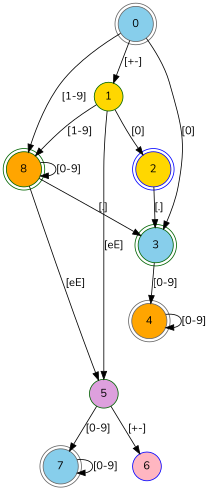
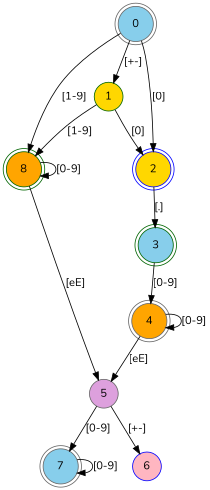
edge "0" -> "3": now "0" -> "2"
edge "8" -> "3": removed, label "[.]"
edge "1" -> "5": now "4" -> "5"
node "5": color darkgreen -> gray40
